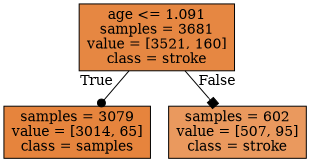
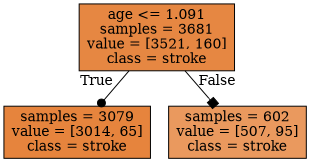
node "samples = 3079 value = [3014, 65] class = samples": label "samples = 3079 value = [3014, 65] class = samples" -> "samples = 3079 value = [3014, 65] class = stroke"
